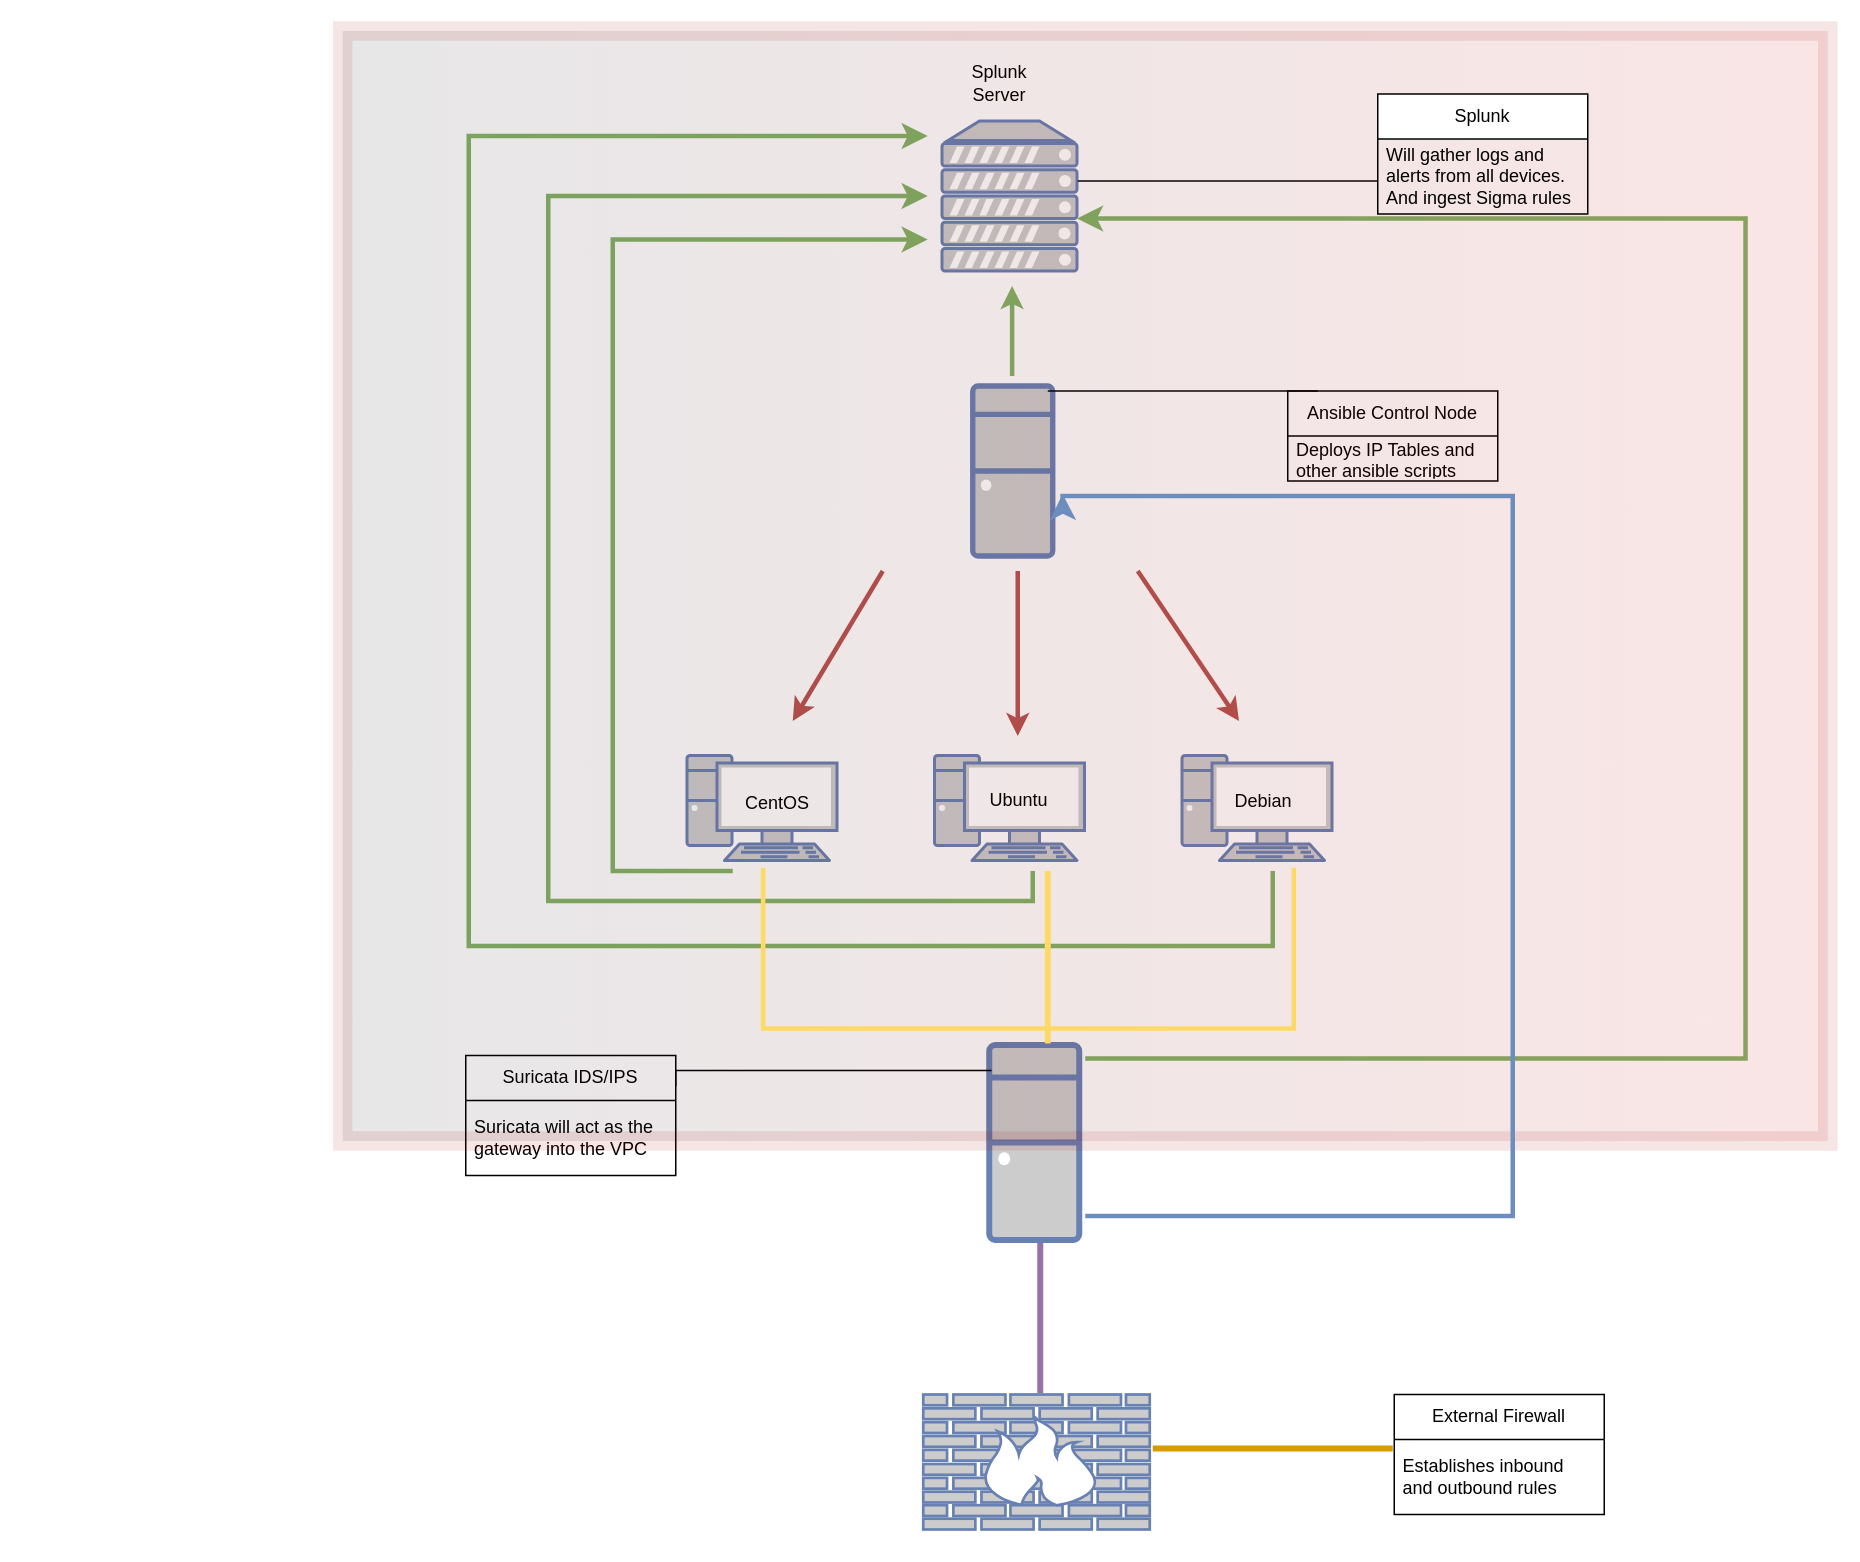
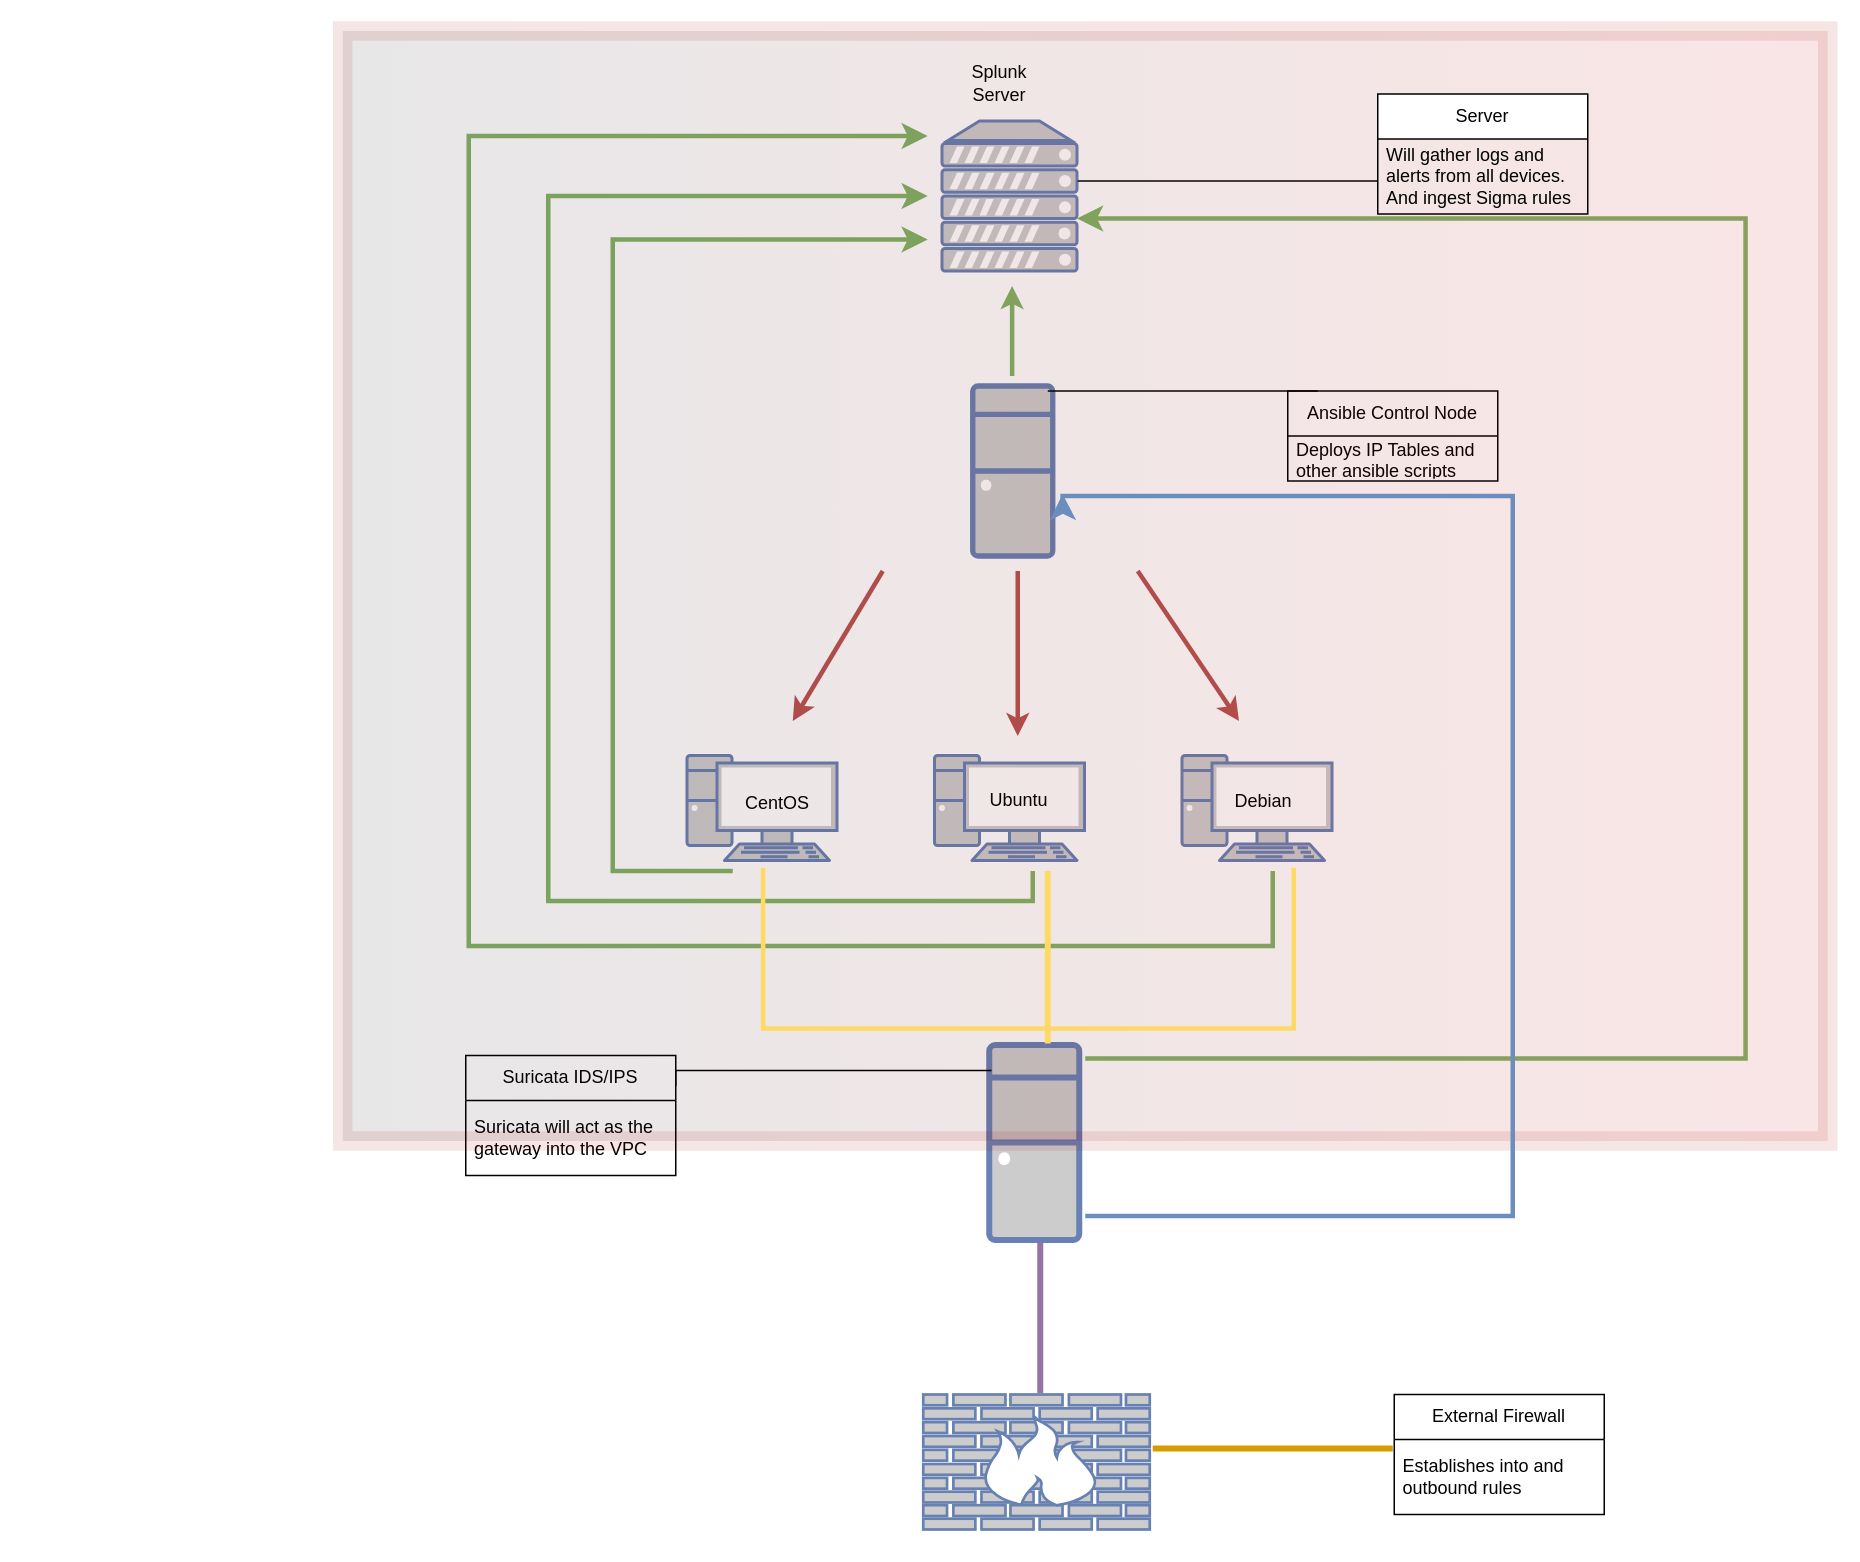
node "Splunk": label "Splunk" -> "Server"
node "Establishes inbound and outbound rules": label "Establishes inbound and outbound rules" -> "Establishes into and outbound rules"
